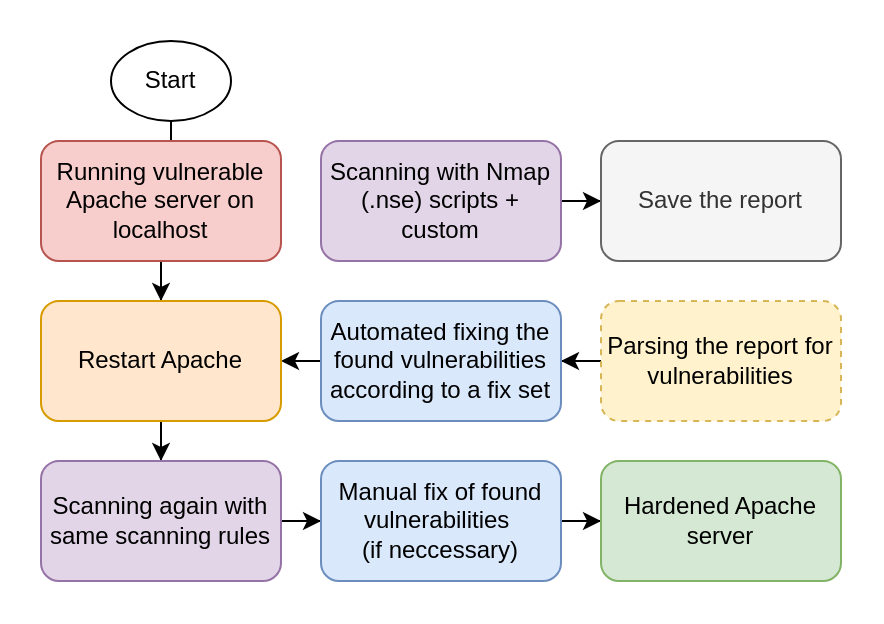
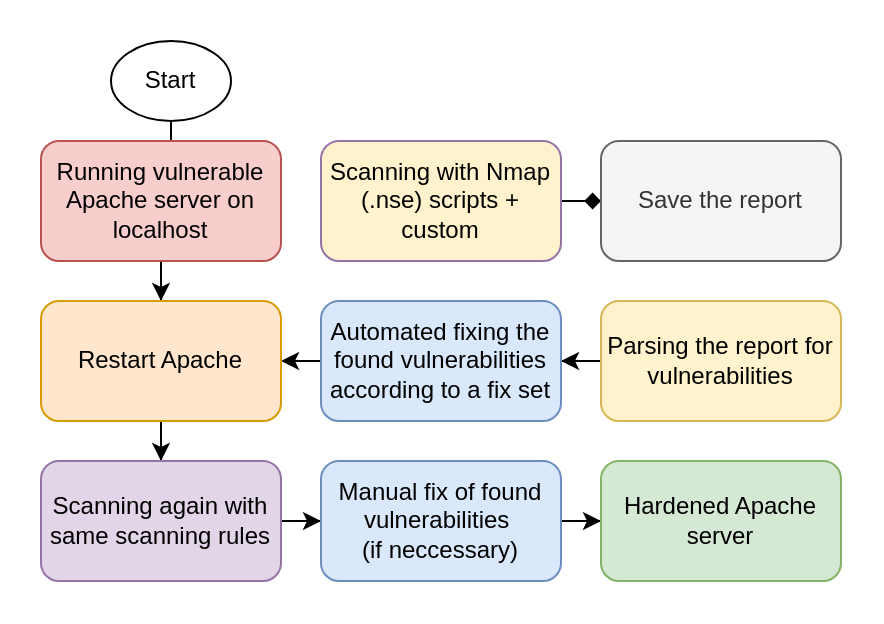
node "Scanning with Nmap (.nse) scripts + custom": fillcolor #e1d5e7 -> #fff2cc
edge "Scanning with Nmap (.nse) scripts + custom" -> "Save the report": arrowhead classic -> diamond
node "Parsing the report for vulnerabilities": style dashed -> solid
